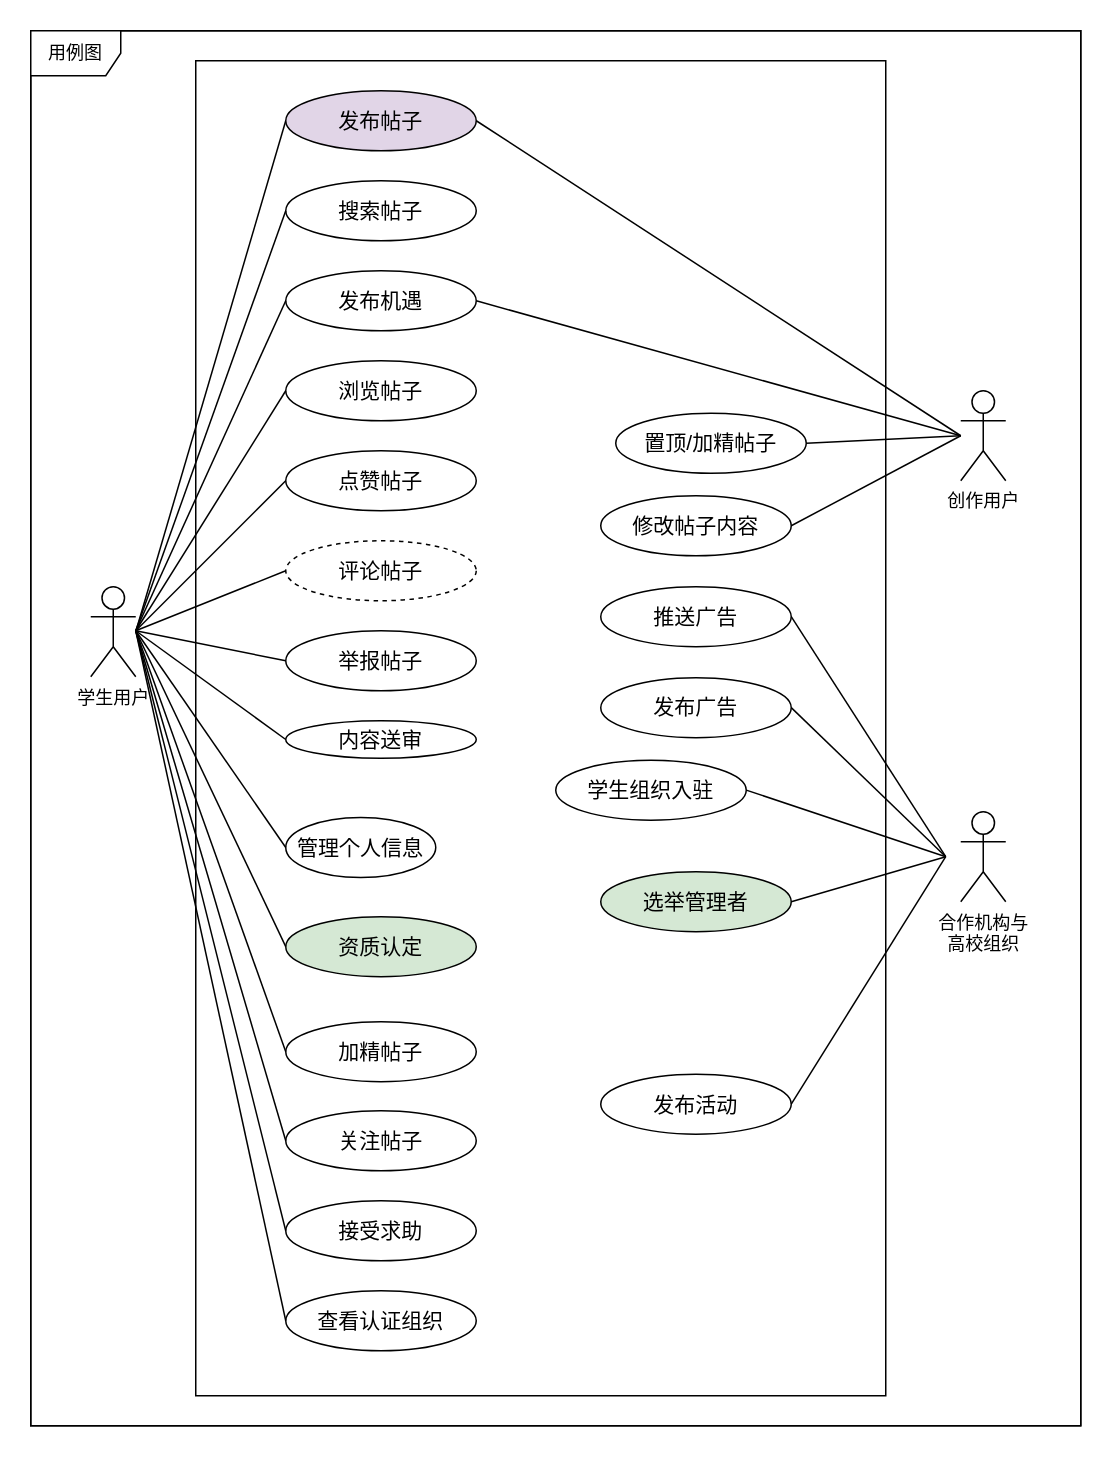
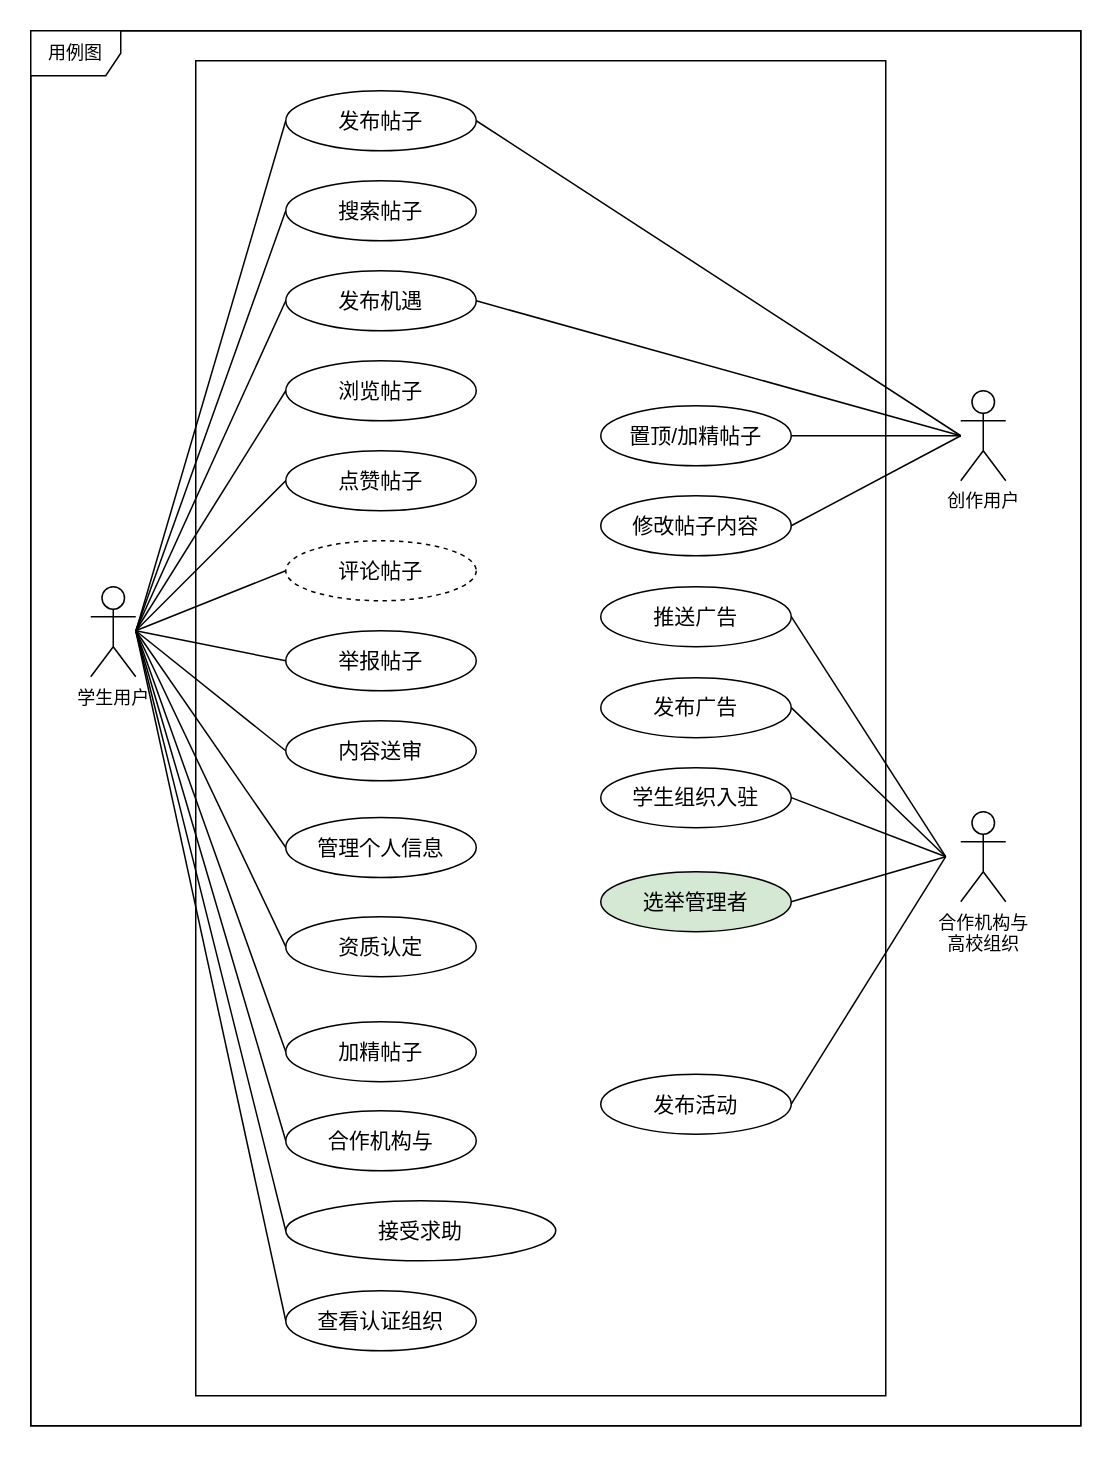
node "发布帖子": fillcolor #e1d5e7 -> #ffffff
node "置顶/加精帖子": moved (711, 443) -> (696, 436)
node "内容送审": size 191x38 -> 191x60
node "学生组织入驻": moved (651, 790) -> (696, 798)
node "管理个人信息": size 150x60 -> 191x60
node "资质认定": fillcolor #d5e8d4 -> #ffffff
node "关注帖子": label "关注帖子" -> "合作机构与"
node "接受求助": size 191x60 -> 270x60
